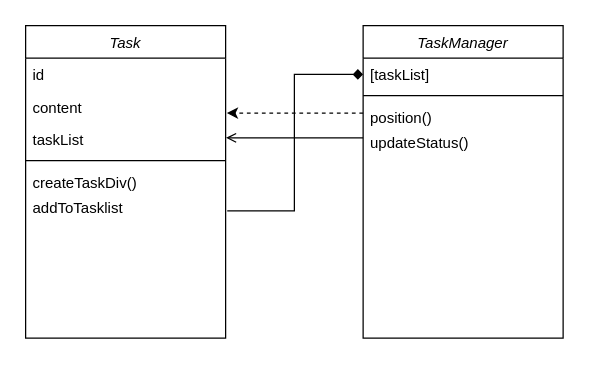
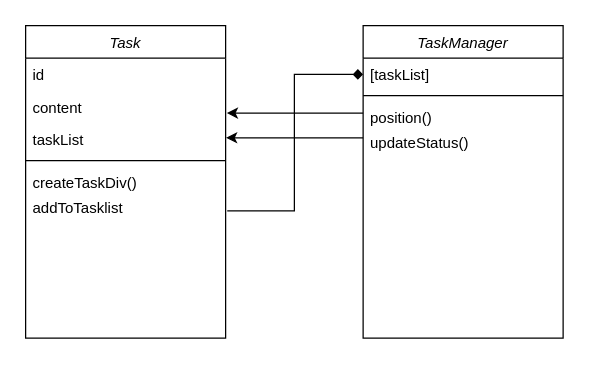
edge "position()" -> "content": style dashed -> solid
edge "updateStatus()" -> "taskList": arrowhead open -> classic
